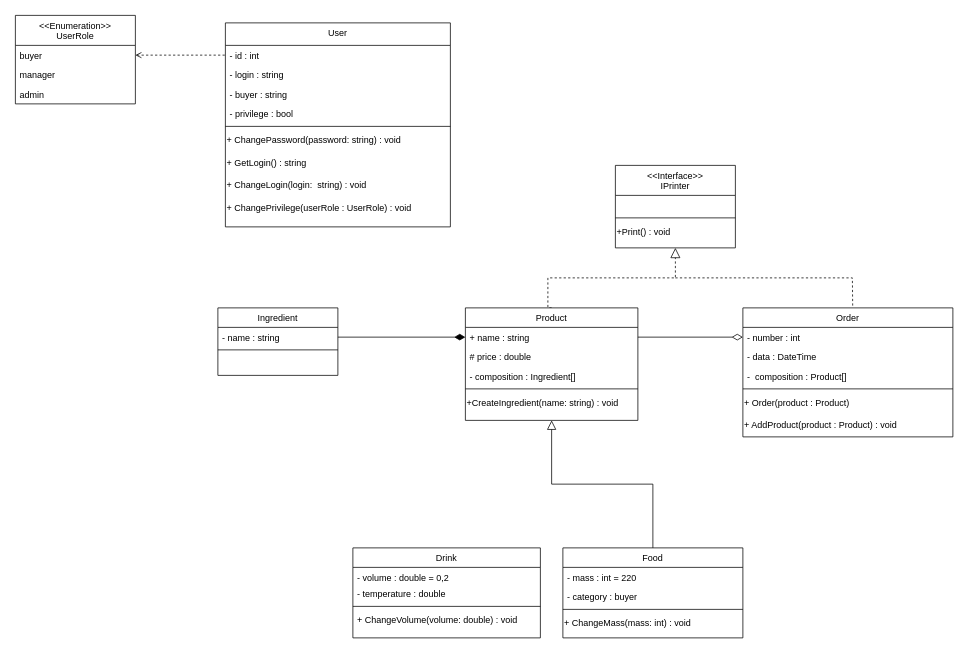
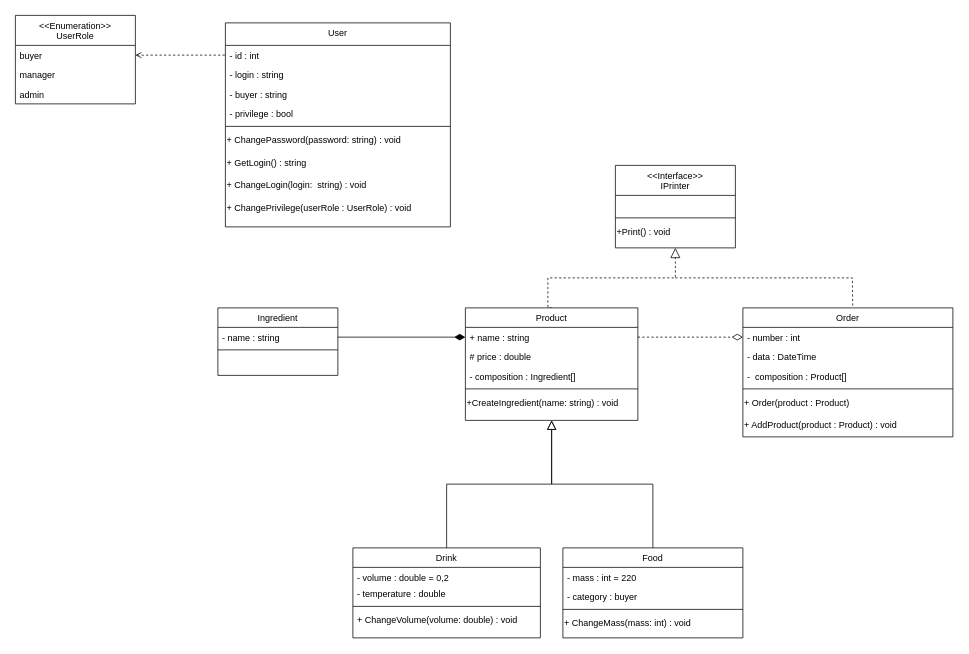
edge "+ name : string" -> "- number : int": style solid -> dashed
edge "Drink" -> "Product": added
